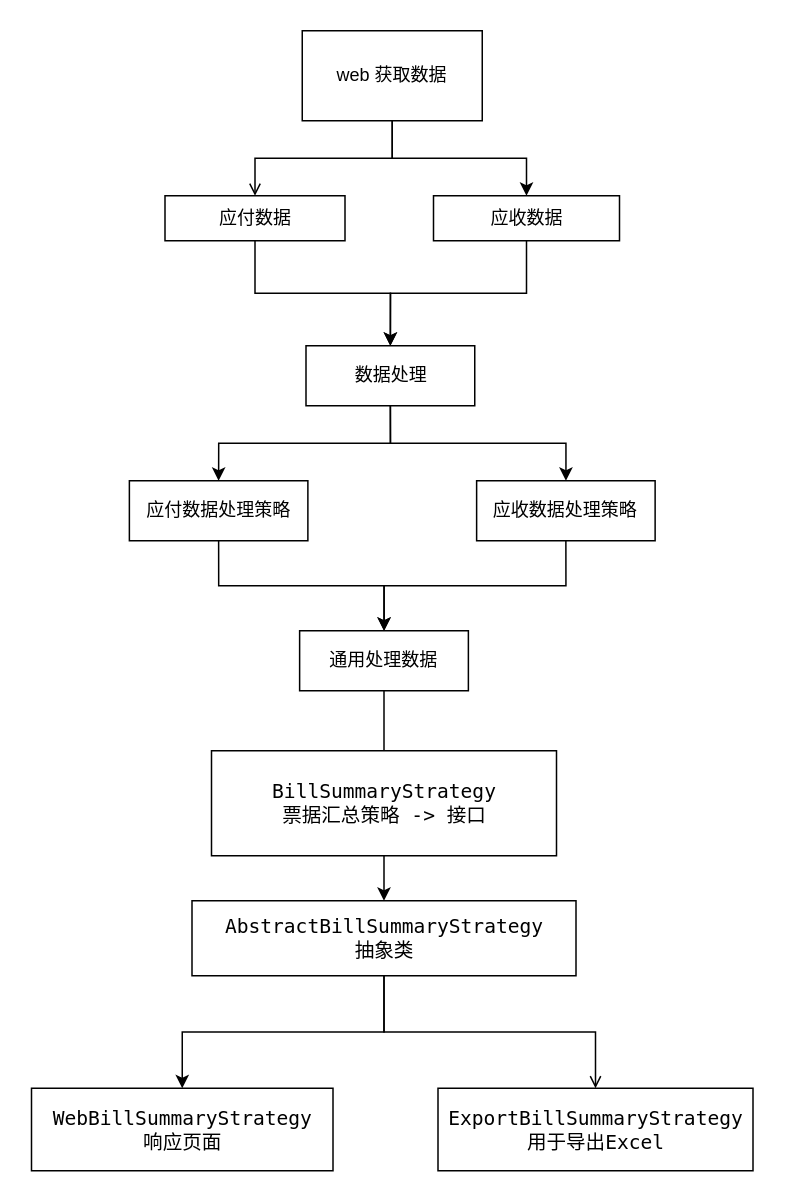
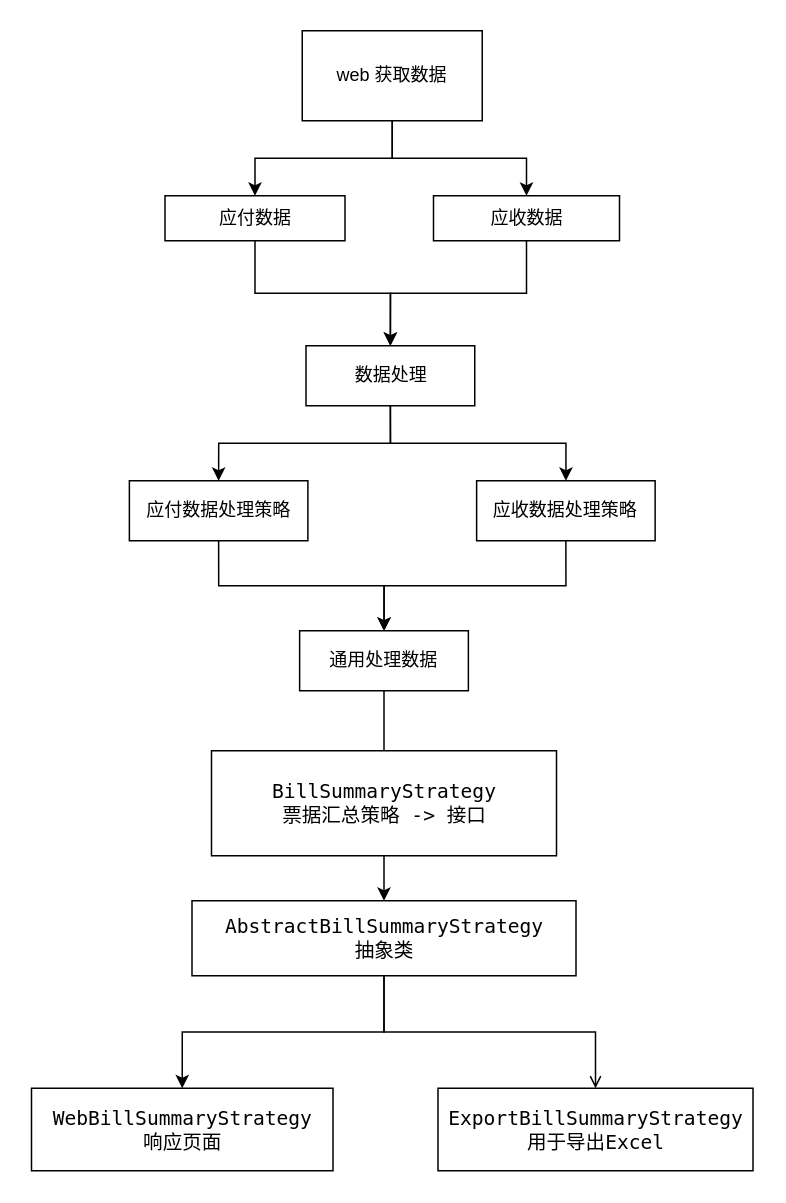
edge "web 获取数据" -> "应付数据": arrowhead open -> classic
